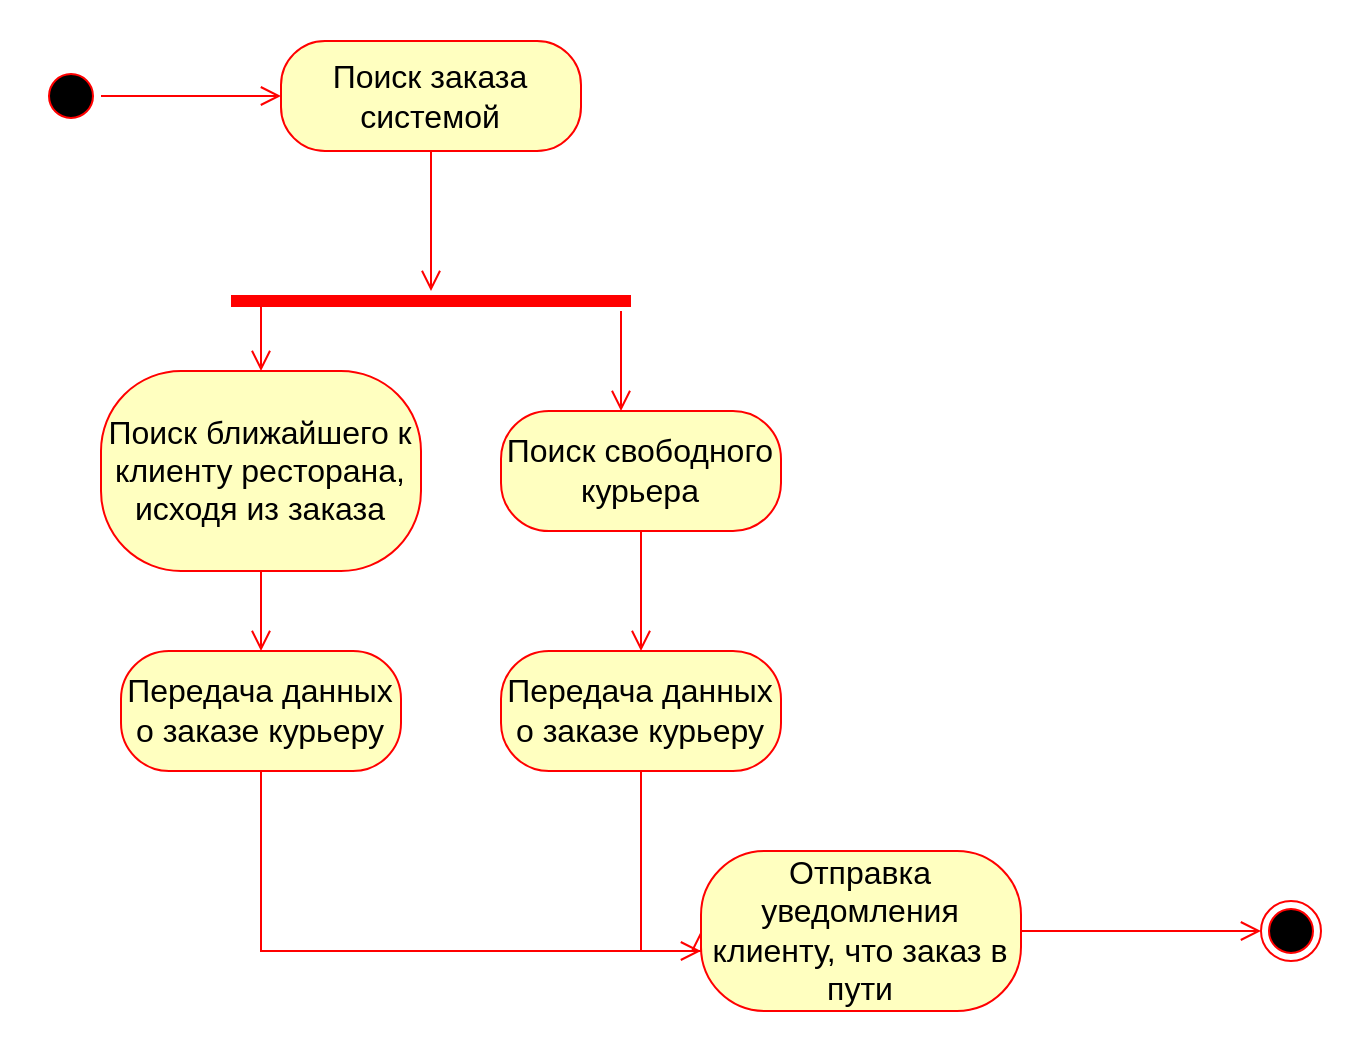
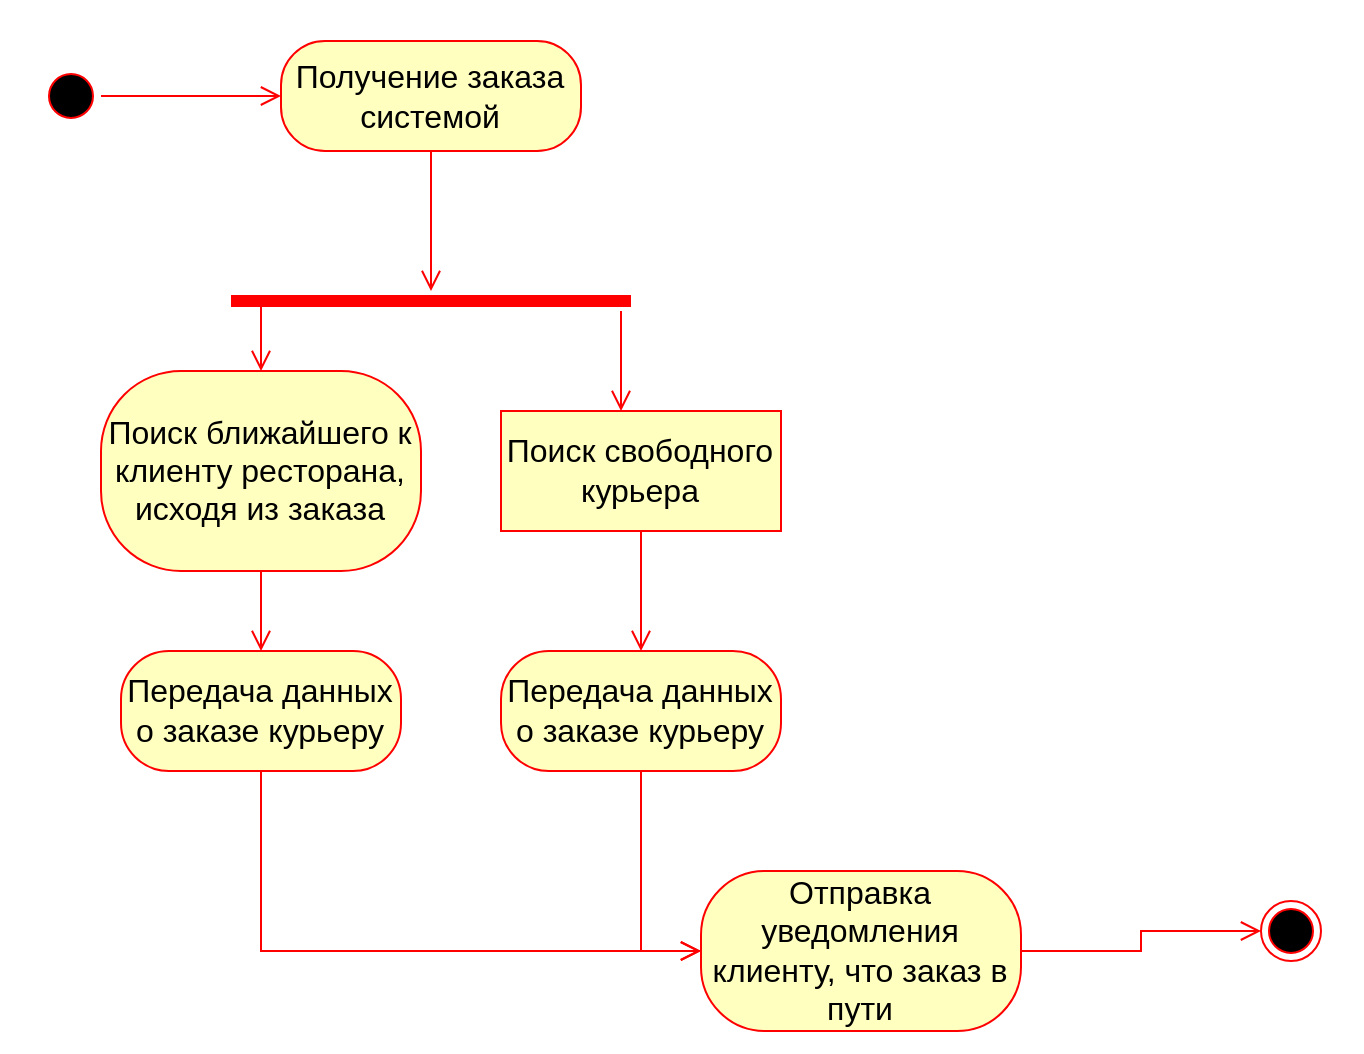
node "Поиск заказа системой": label "Поиск заказа системой" -> "Получение заказа системой"
node "Поиск свободного курьера": shape rounded rectangle -> rectangle
node "Отправка уведомления клиенту, что заказ в пути": moved (861, 931) -> (861, 951)
